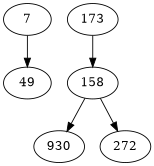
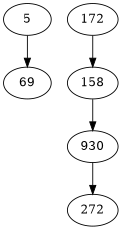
node "7": label "7" -> "5"
node "173": label "173" -> "172"
node "49": label "49" -> "69"
edge "158" -> "272": now "930" -> "272"
